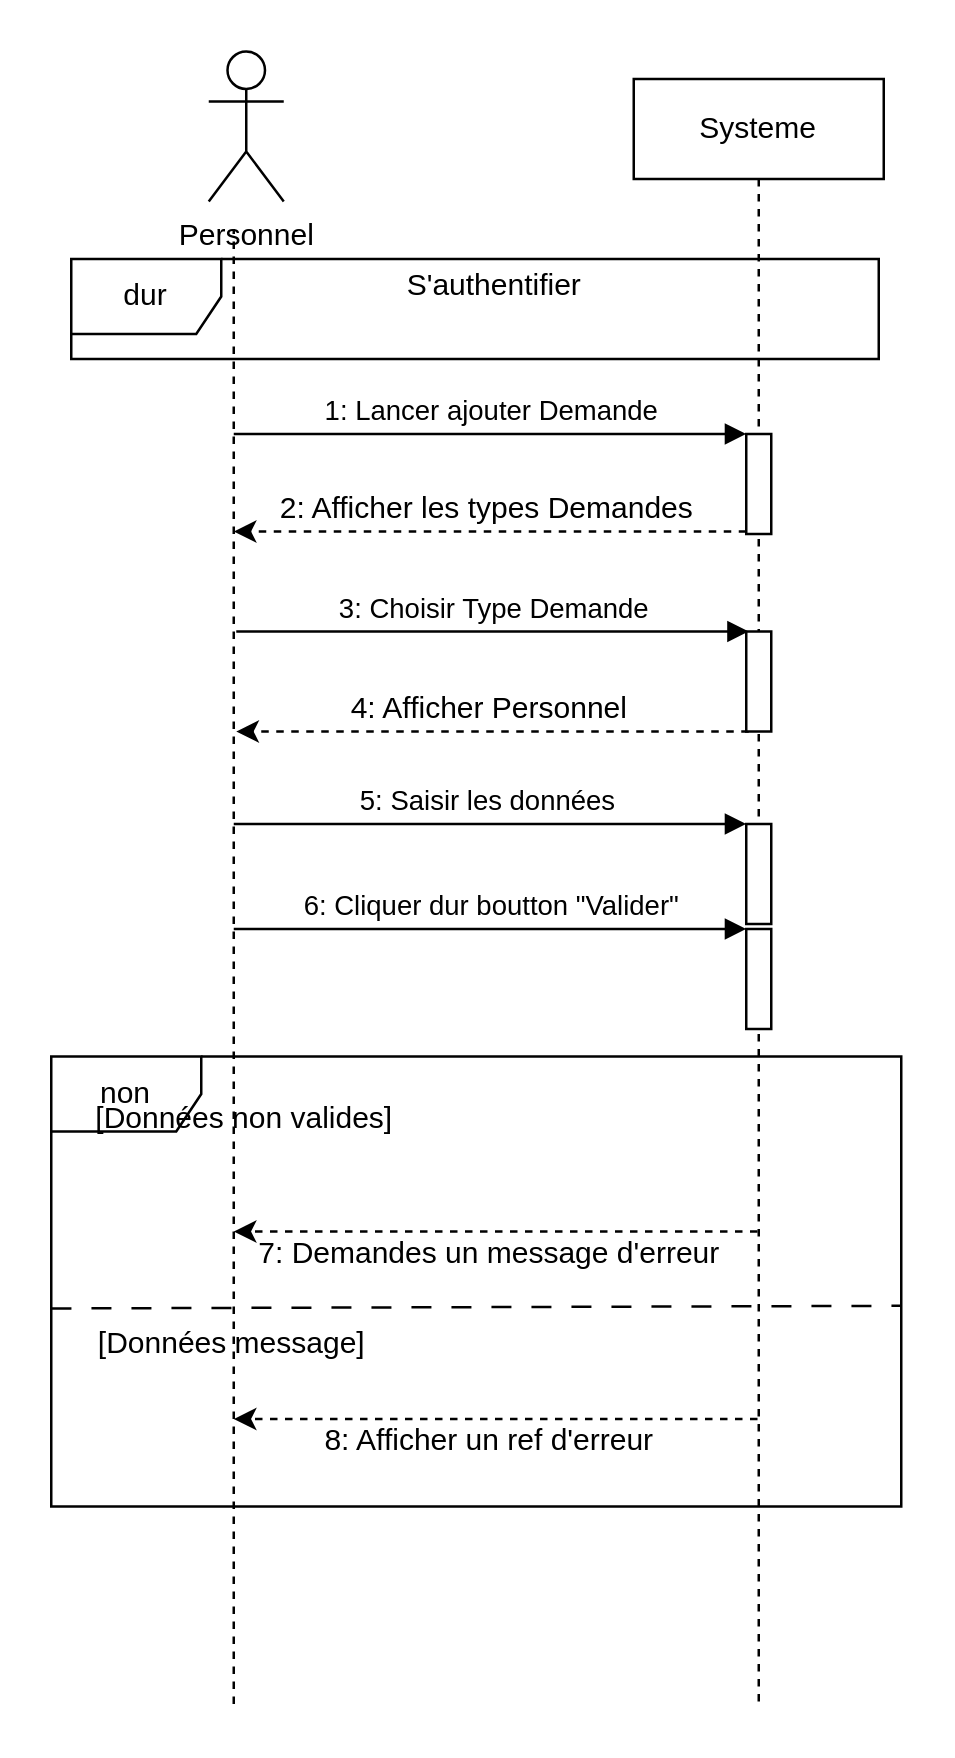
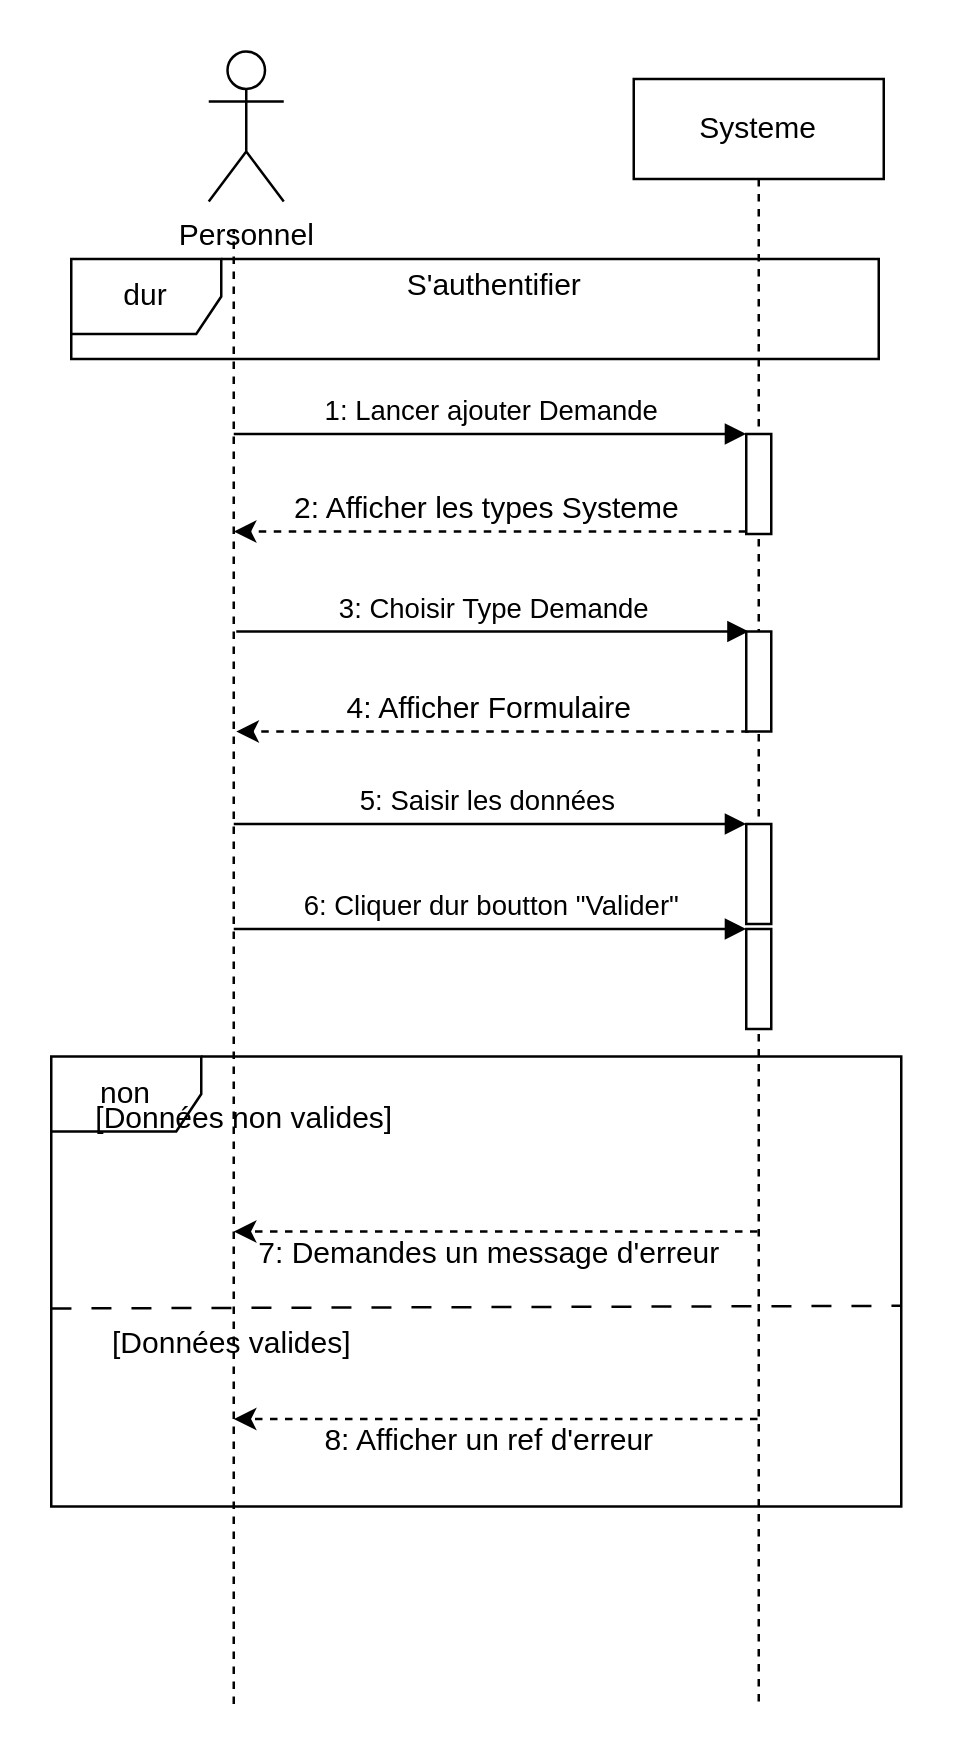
node "2: Afficher les types Demandes": label "2: Afficher les types Demandes" -> "2: Afficher les types Systeme"
node "4: Afficher Personnel": label "4: Afficher Personnel" -> "4: Afficher Formulaire"
node "[Données message]": label "[Données message]" -> "[Données valides]"
